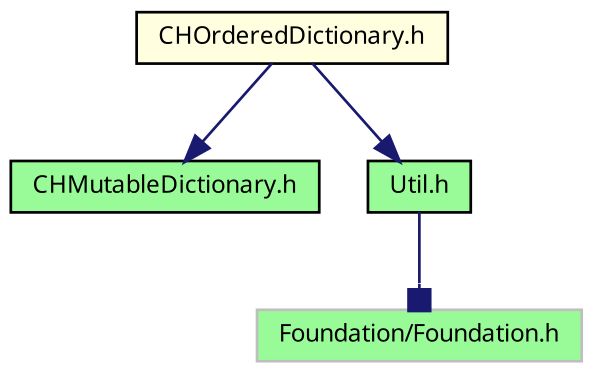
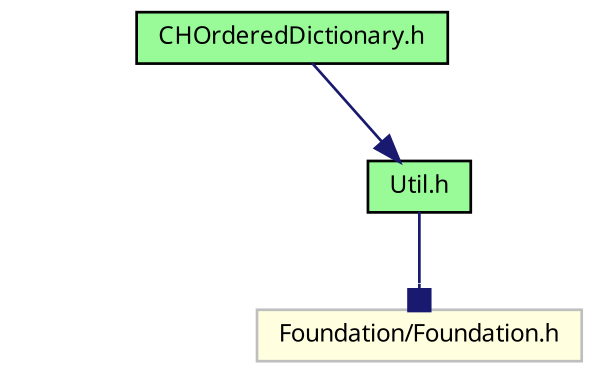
node "CHOrderedDictionary.h": fillcolor lightyellow -> palegreen
node "CHMutableDictionary.h": removed
node "Foundation/Foundation.h": fillcolor palegreen -> lightyellow
